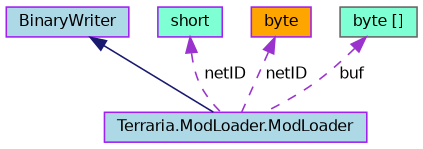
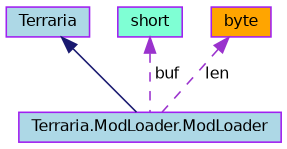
node "BinaryWriter": label "BinaryWriter" -> "Terraria"
node "byte []": removed
edge "Terraria.ModLoader.ModLoader" -> "short": label " netID" -> " buf"
edge "Terraria.ModLoader.ModLoader" -> "byte": label " netID" -> " len"
